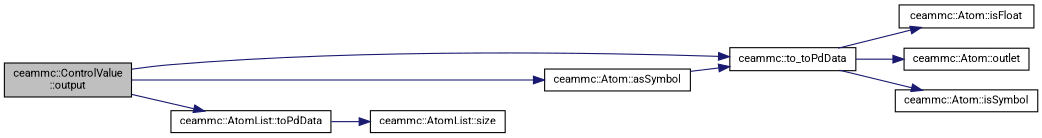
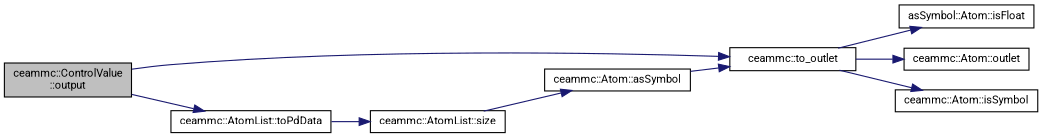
node "ceammc::Atom::isFloat": label "ceammc::Atom::isFloat" -> "asSymbol::Atom::isFloat"
node "ceammc::to_toPdData": label "ceammc::to_toPdData" -> "ceammc::to_outlet"
edge "ceammc::ControlValue ::output" -> "ceammc::Atom::asSymbol": now "ceammc::AtomList::size" -> "ceammc::Atom::asSymbol"
